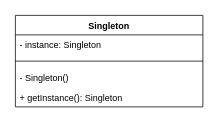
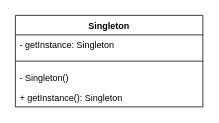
node "- instance: Singleton": label "- instance: Singleton" -> "- getInstance: Singleton"
